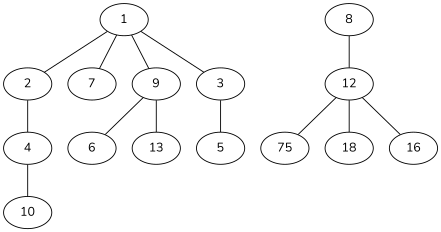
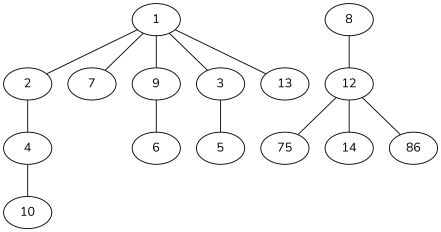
edge "9" -- "13": now "1" -- "13"
node "18": label "18" -> "14"
node "16": label "16" -> "86"
